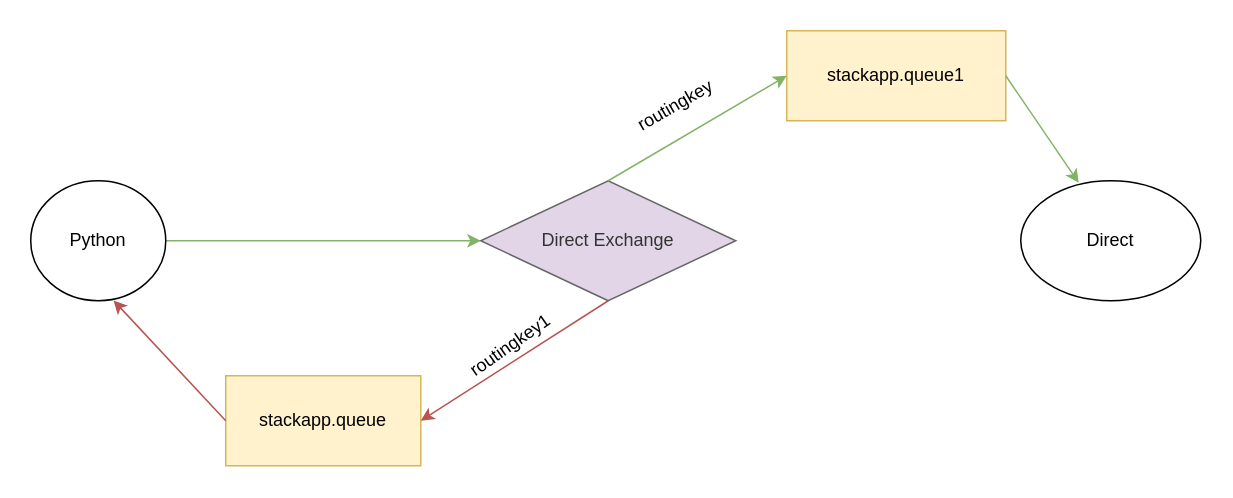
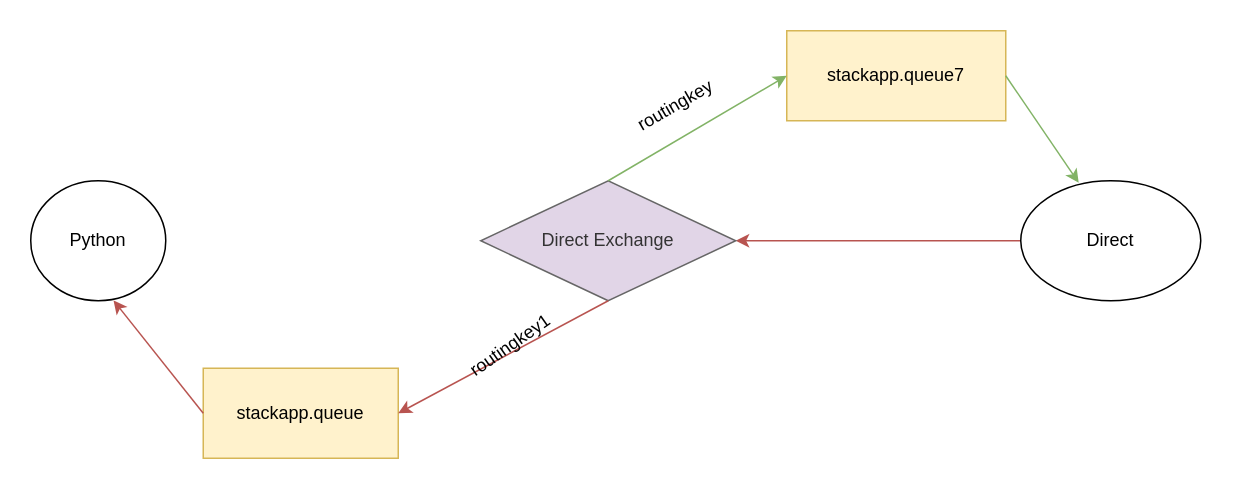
node "stackapp.queue1": label "stackapp.queue1" -> "stackapp.queue7"
edge "Python" -> "Direct Exchange": removed
edge "Direct" -> "Direct Exchange": added
node "stackapp.queue": moved (323, 421) -> (301, 413)
